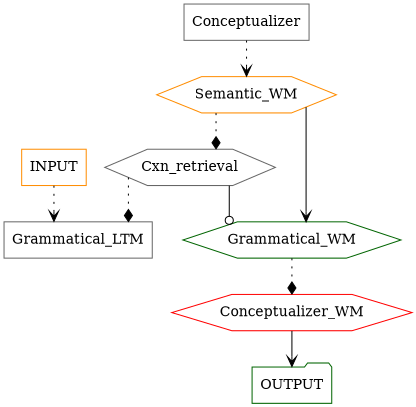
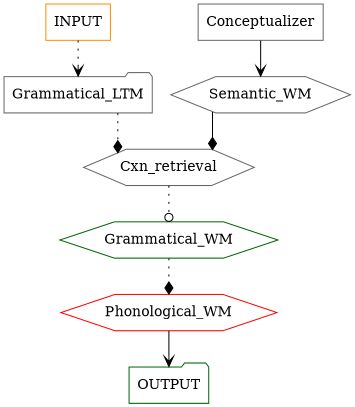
edge "Conceptualizer" -> "Semantic_WM": style dotted -> solid
node "Semantic_WM": color darkorange -> gray40
edge "Semantic_WM" -> "Cxn_retrieval": style dotted -> solid
edge "Semantic_WM" -> "Grammatical_WM": removed
edge "Cxn_retrieval" -> "Grammatical_LTM": reversed
edge "Cxn_retrieval" -> "Grammatical_WM": style solid -> dotted
node "Grammatical_LTM": shape box -> folder
node "Conceptualizer_WM": label "Conceptualizer_WM" -> "Phonological_WM"
